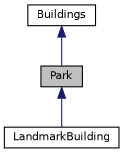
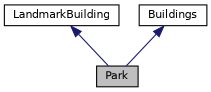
edge "LandmarkBuilding" -> "Park": reversed
